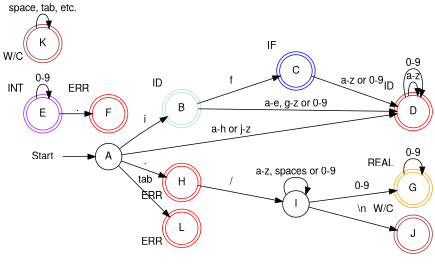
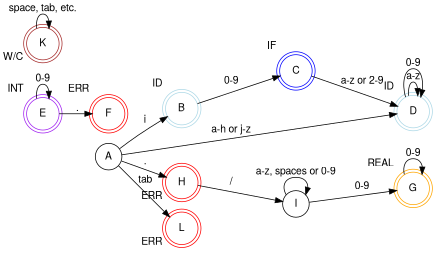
edge "B ID" -> "C IF": label "f" -> "0-9"
edge "C IF" -> "D ID": label "a-z or 0-9" -> "a-z or 2-9"
edge "B ID" -> "D ID": removed, label "a-e, g-z or 0-9"
node "D ID": color red -> lightblue
node "Start": removed
node "J W/C": removed
